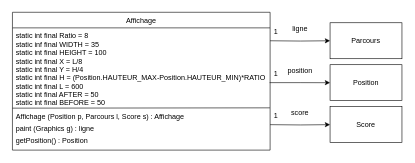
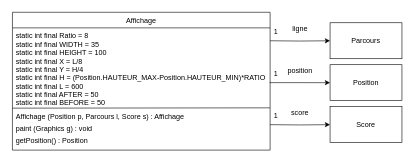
node "paint (Graphics g) : ligne": label "paint (Graphics g) : ligne" -> "paint (Graphics g) : void"
